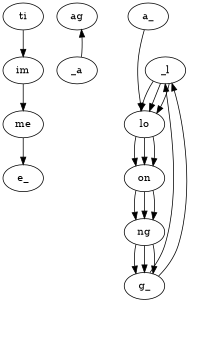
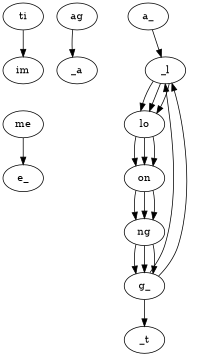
edge "_a" -> "ag": reversed
edge "a_" -> "lo": now "a_" -> "_l"
edge "im" -> "me": removed
node "_t": added
